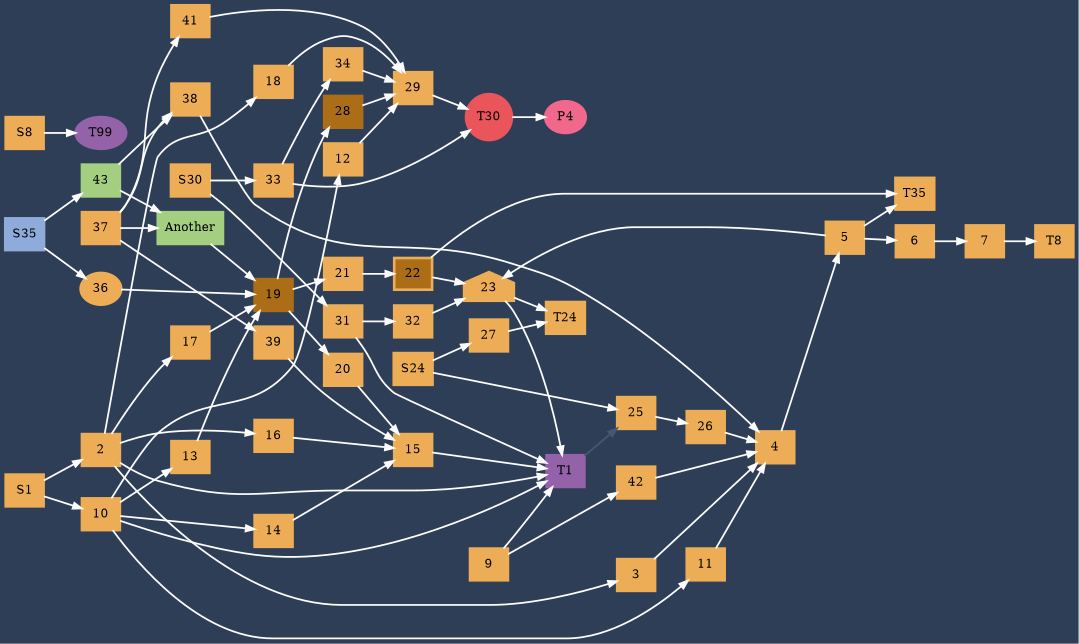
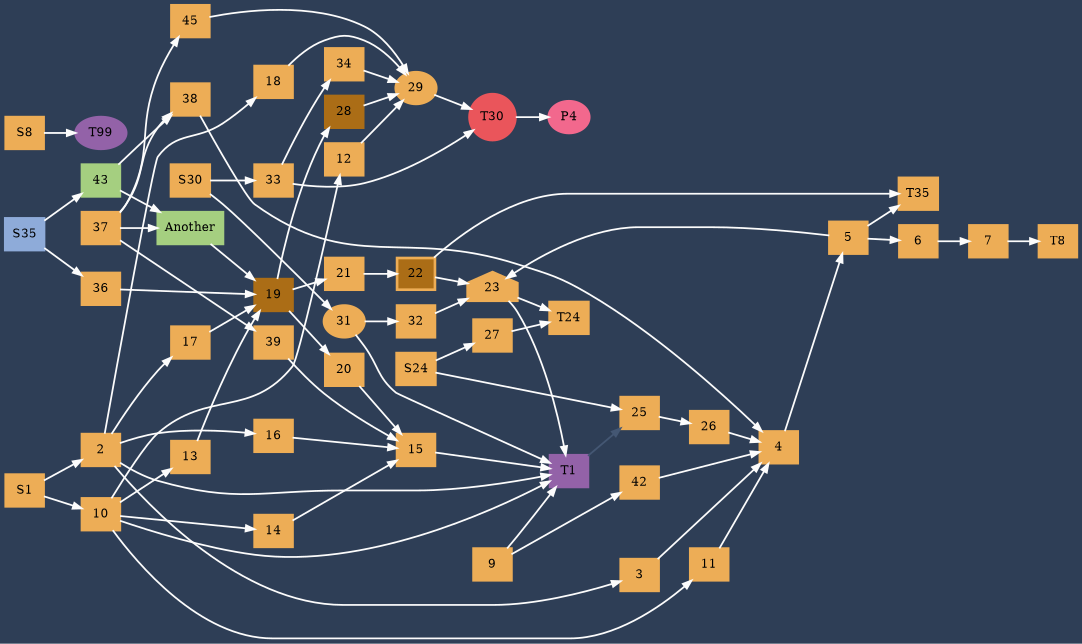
node "41": label "41" -> "45"
node "29": shape box -> ellipse
node "36": shape ellipse -> box
node "31": shape box -> ellipse
